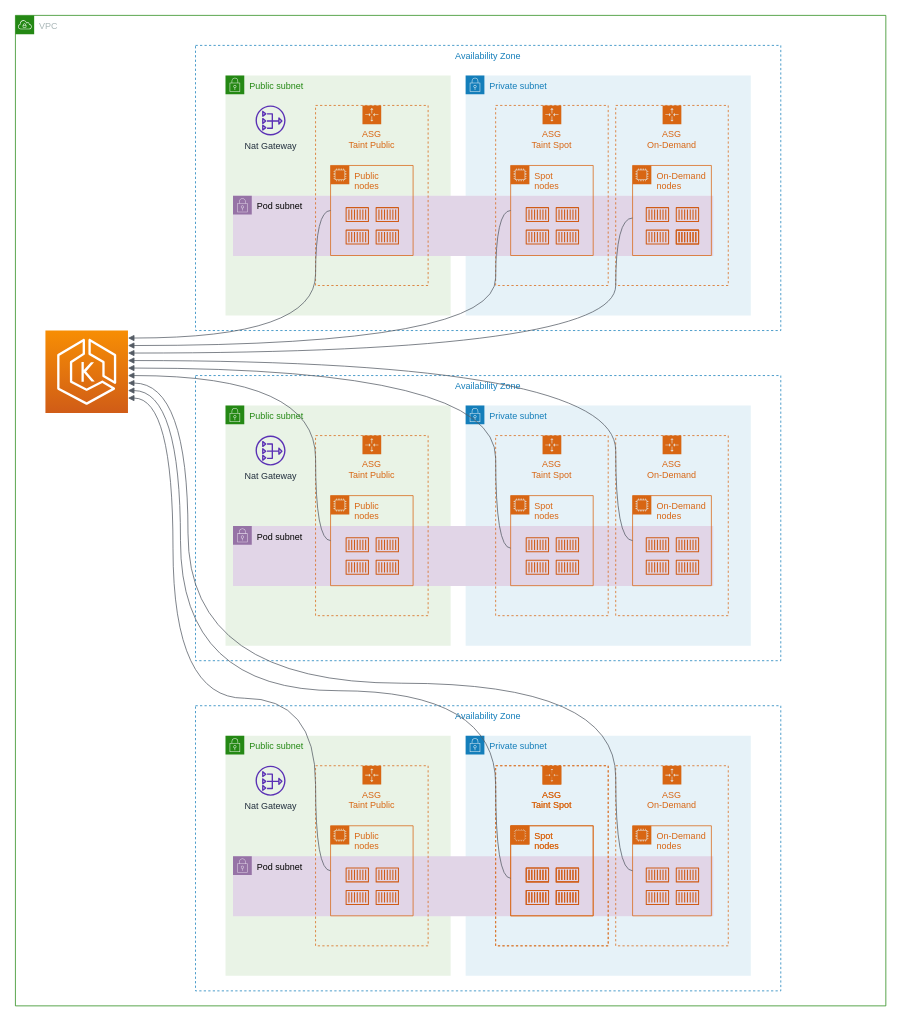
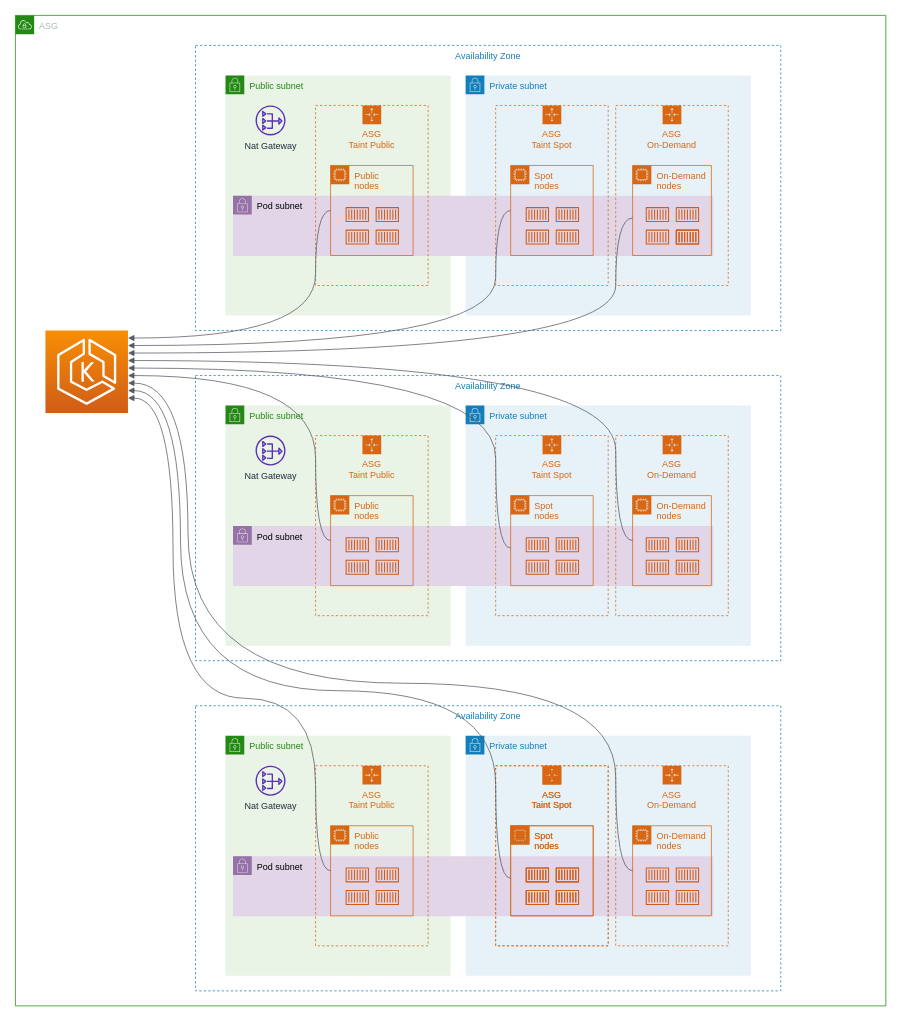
node "VPC": label "VPC" -> "ASG"
